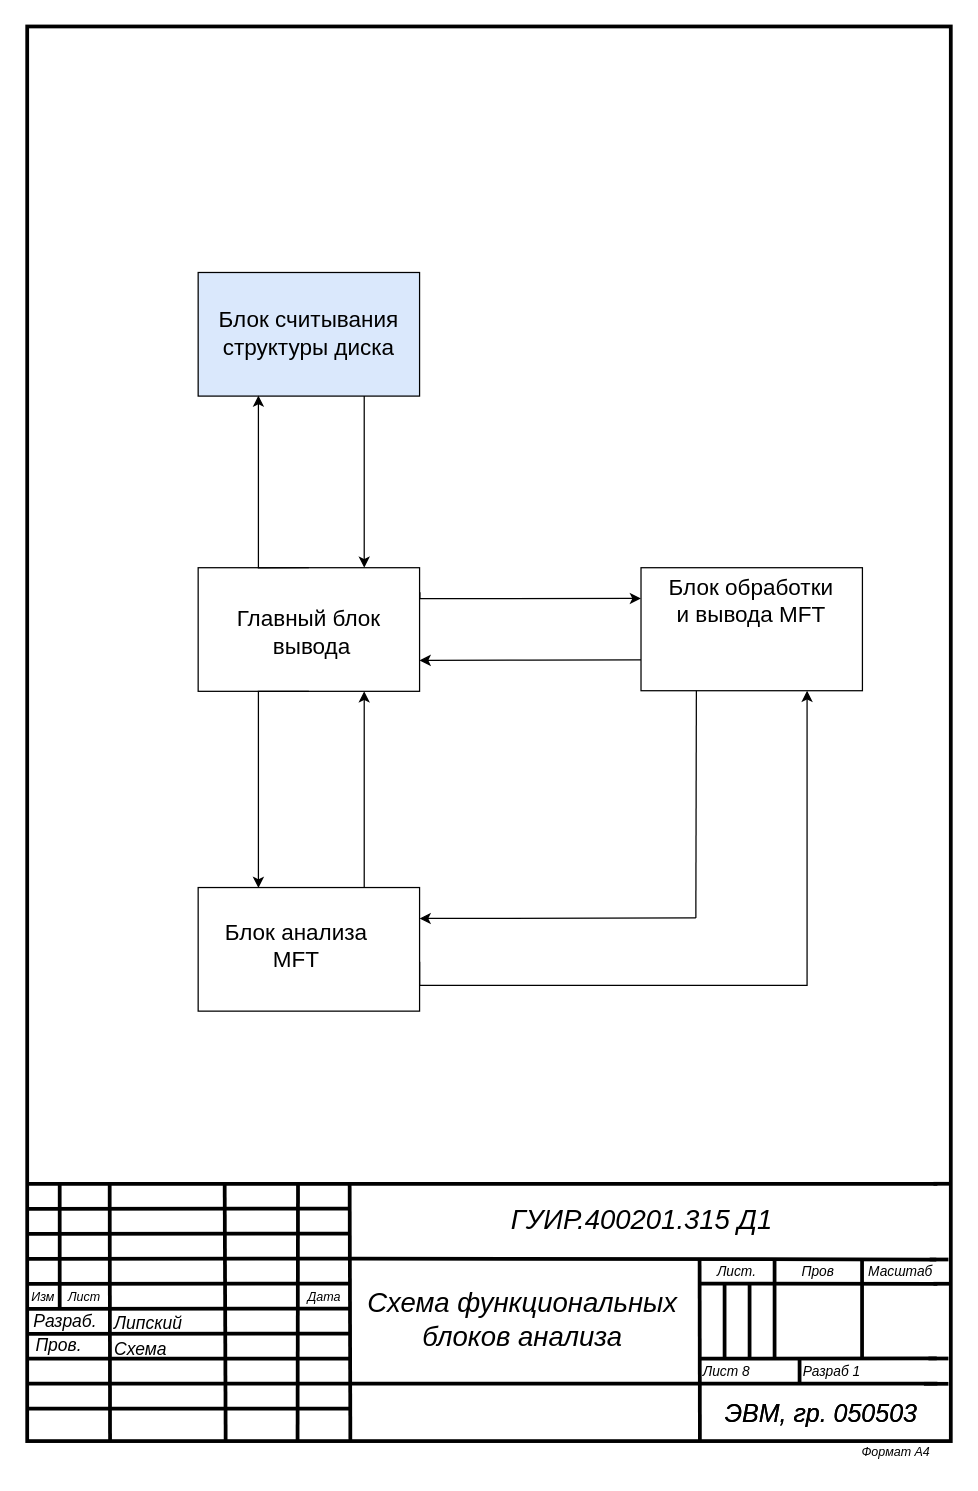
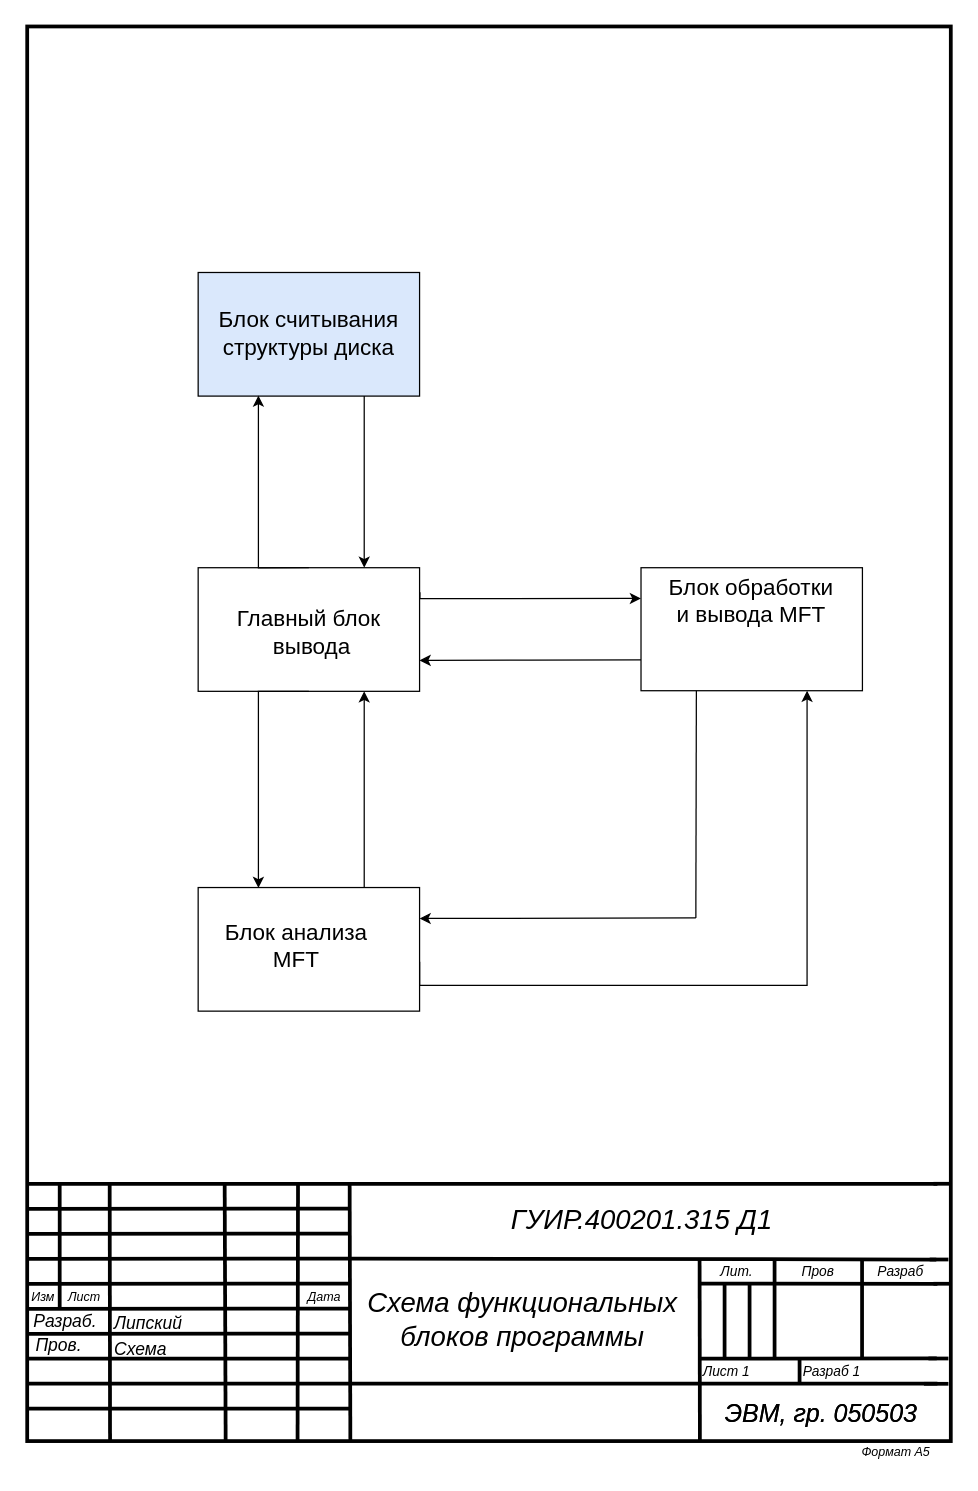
node "Лист.": label "Лист." -> "Лит."
node "Масштаб": label "Масштаб" -> "Разраб"
node "Схема функциональных блоков анализа": label "Схема функциональных блоков анализа" -> "Схема функциональных блоков программы"
node "Лист 8": label "Лист 8" -> "Лист 1"
node "Формат А4": label "Формат А4" -> "Формат А5"
